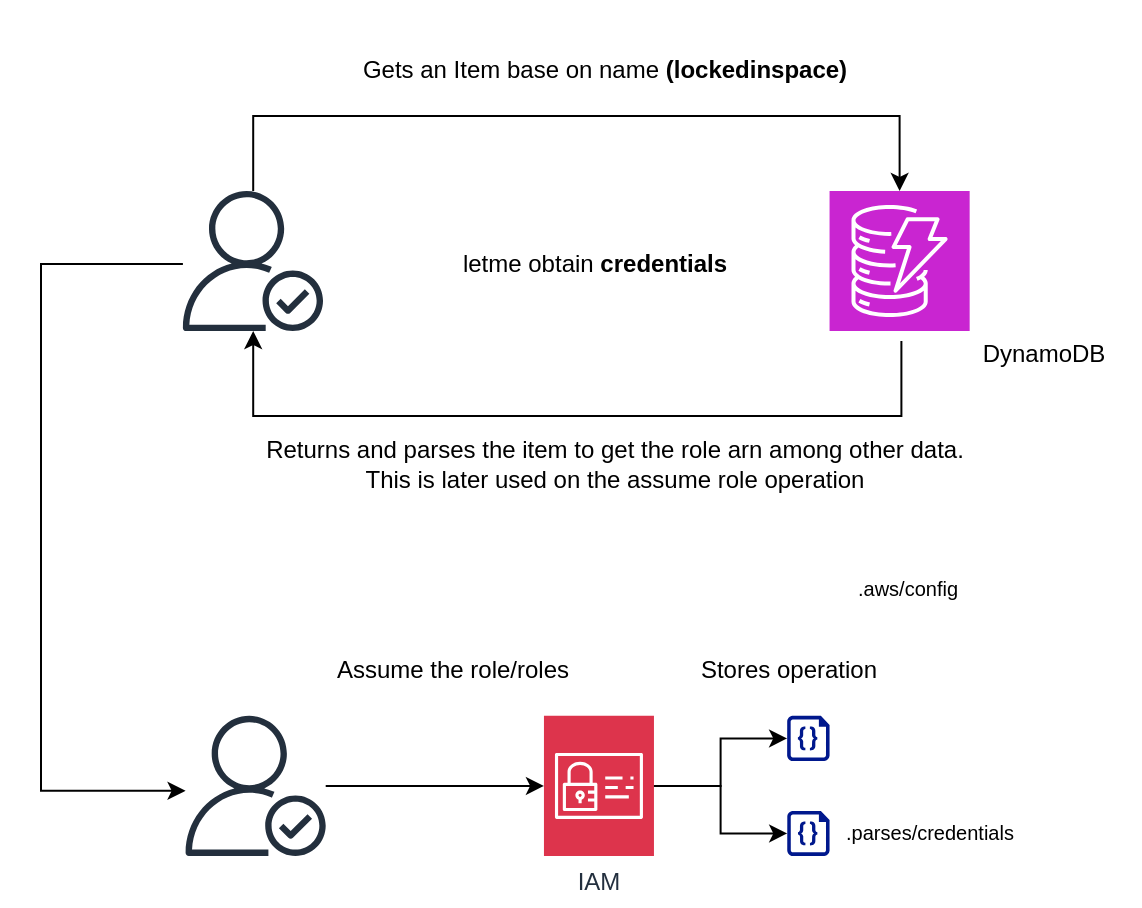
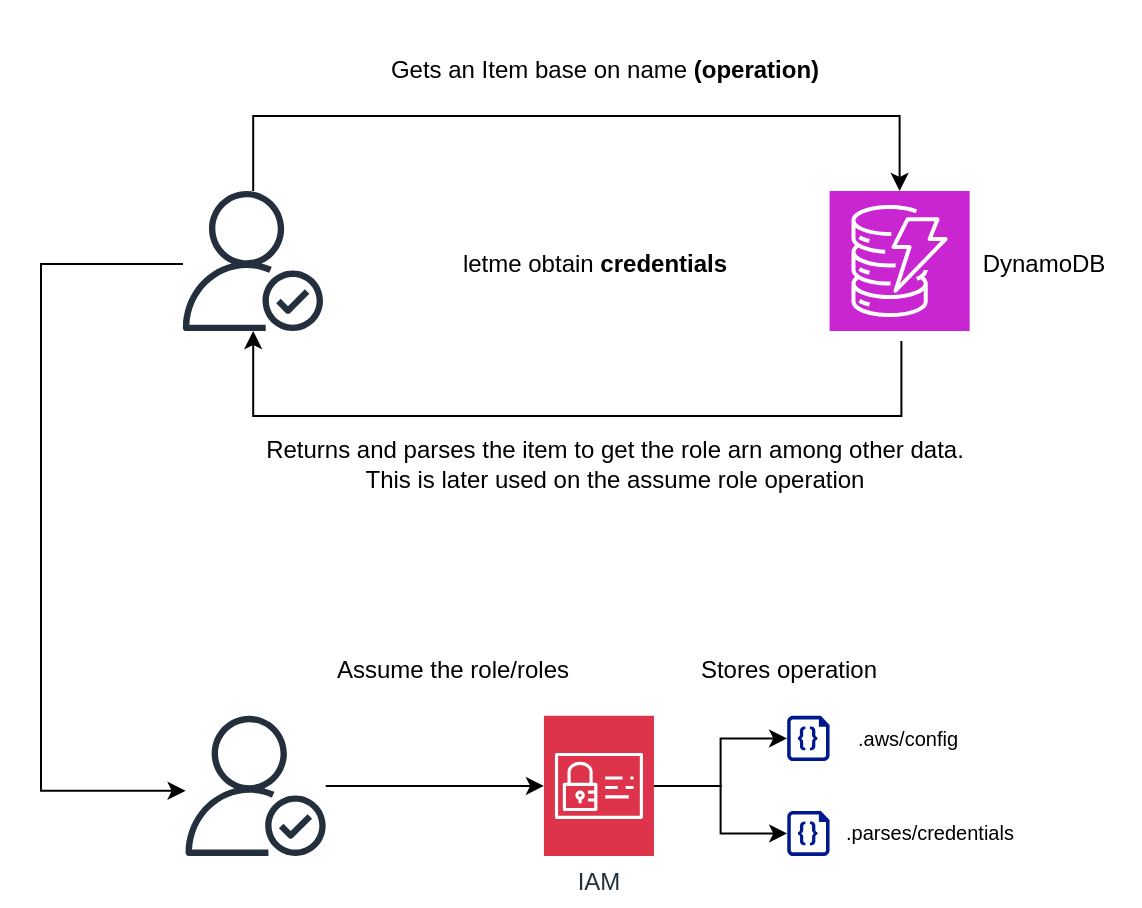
node "Gets an Item base on name (lockedinspace)": label "Gets an Item base on name (lockedinspace)" -> "Gets an Item base on name (operation)"
node "DynamoDB": moved (1045, 354) -> (1045, 264)
node ".aws/config": moved (910, 588) -> (910, 738)
